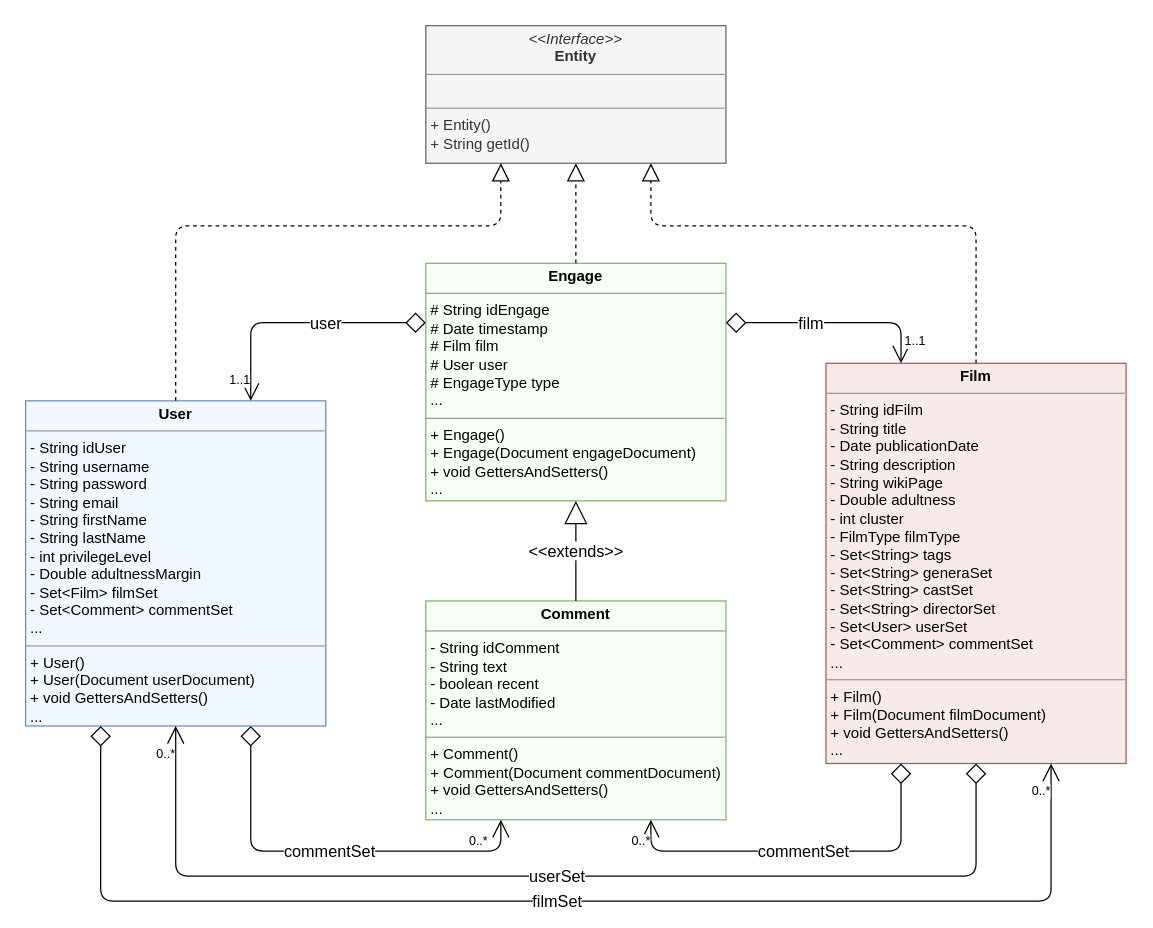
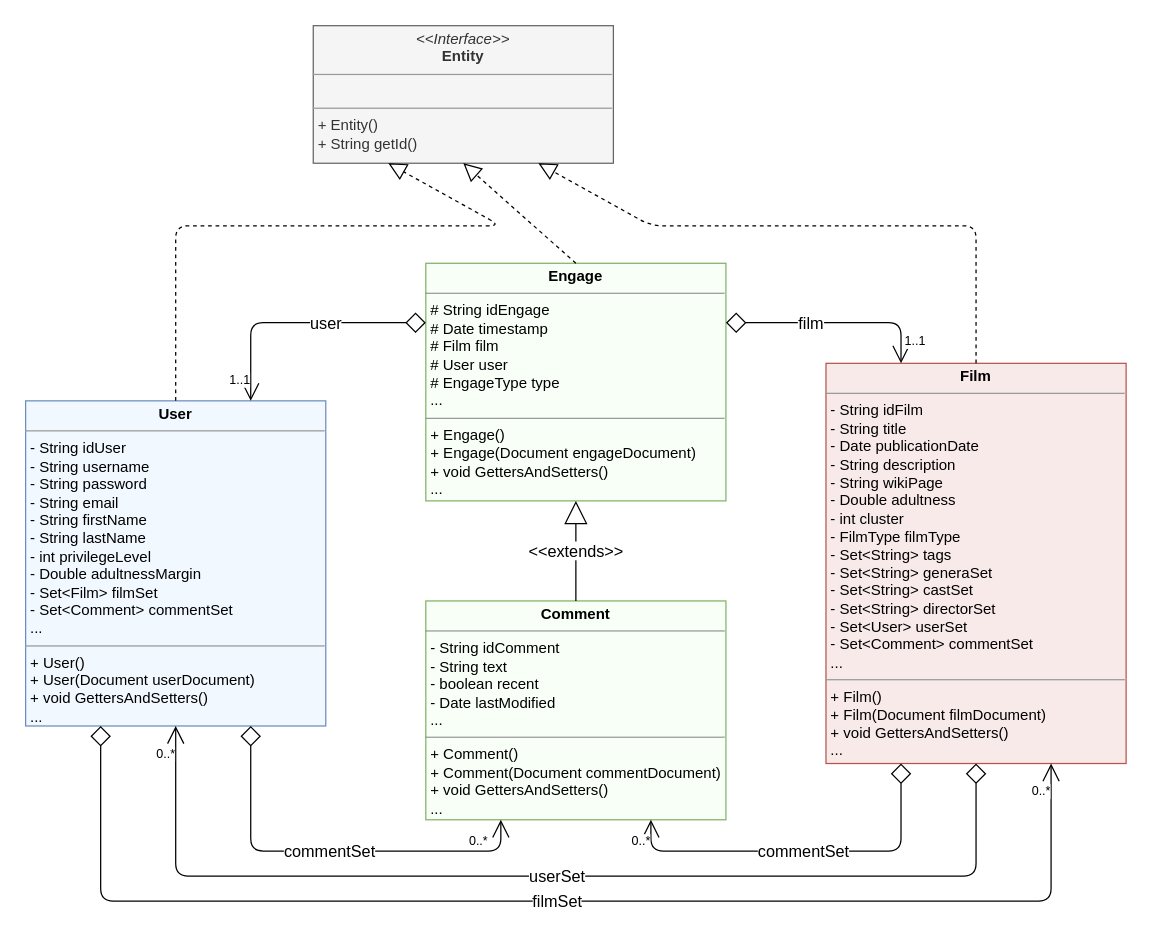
node "<<Interface>> Entity + Entity() + String getId()": moved (576, 94) -> (463, 94)
